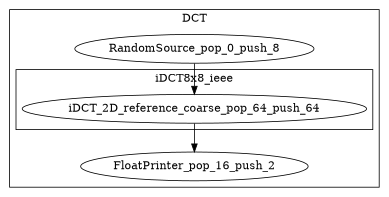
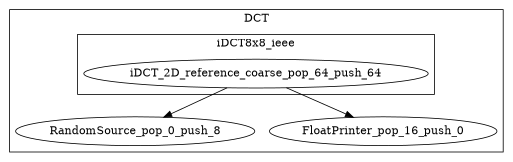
edge "RandomSource_pop_0_push_8" -> "iDCT_2D_reference_coarse_pop_64_push_64": reversed
node "FloatPrinter_pop_16_push_2": label "FloatPrinter_pop_16_push_2" -> "FloatPrinter_pop_16_push_0"
